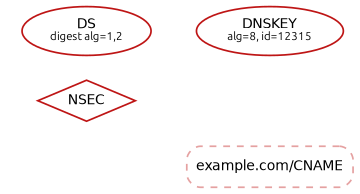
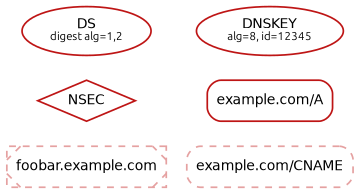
node "DNSKEY": text "alg=8, id=12315" -> "alg=8, id=12345"
node "example.com/A": added
node "foobar.example.com": added
